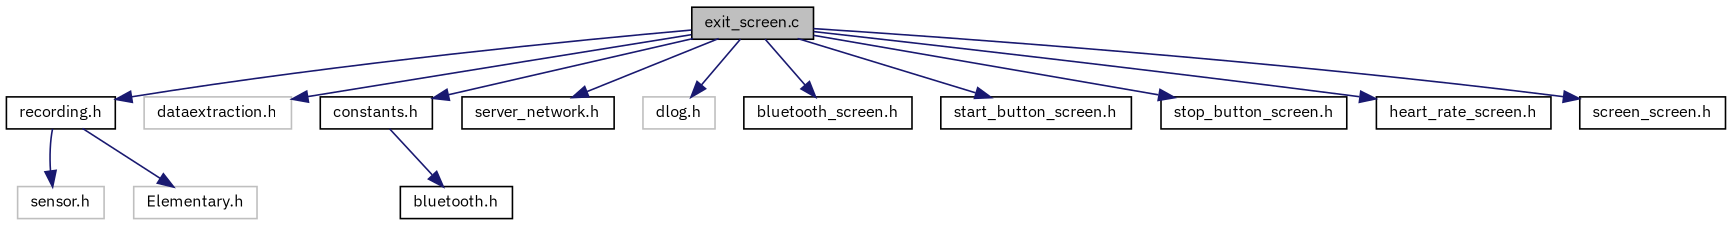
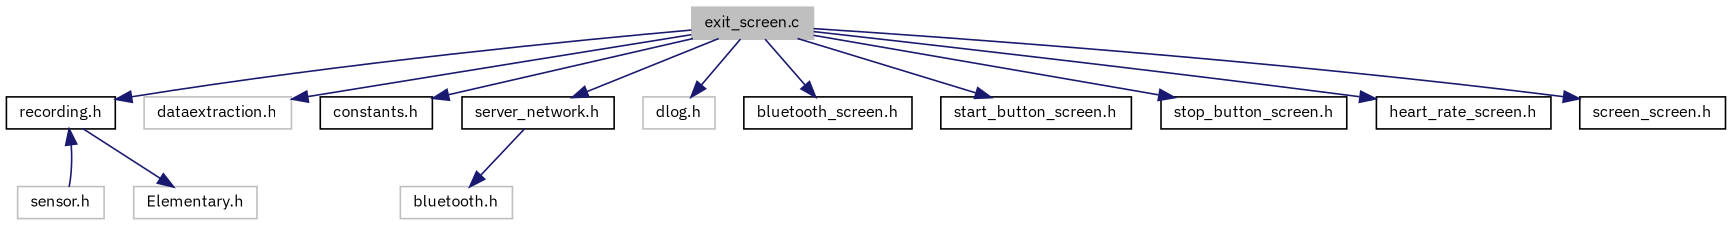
node "exit_screen.c": color black -> grey75
edge "recording.h" -> "sensor.h": reversed
edge "constants.h" -> "bluetooth.h": now "server_network.h" -> "bluetooth.h"
node "bluetooth.h": color black -> grey75
